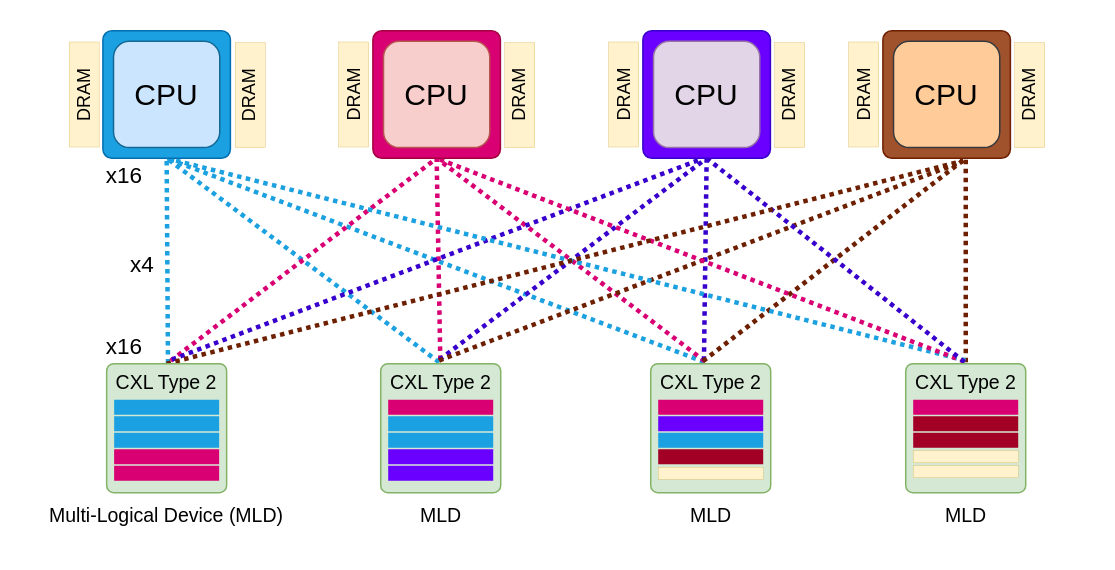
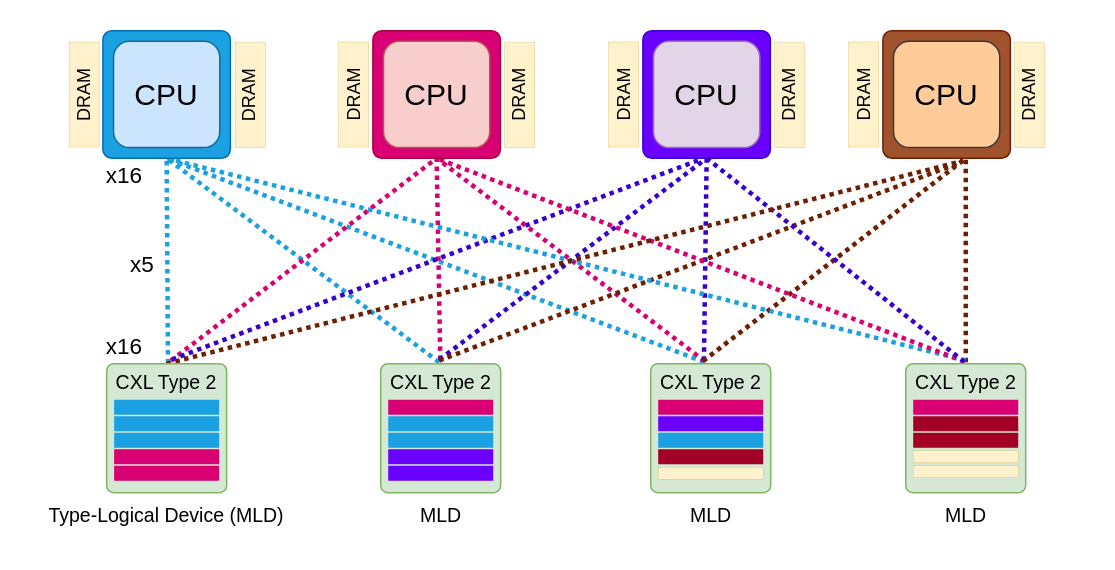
node "x4": label "x4" -> "x5"
node "Multi-Logical Device (MLD)": label "Multi-Logical Device (MLD)" -> "Type-Logical Device (MLD)"
